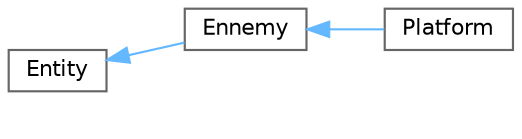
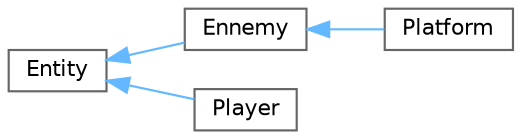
node "Player": added
